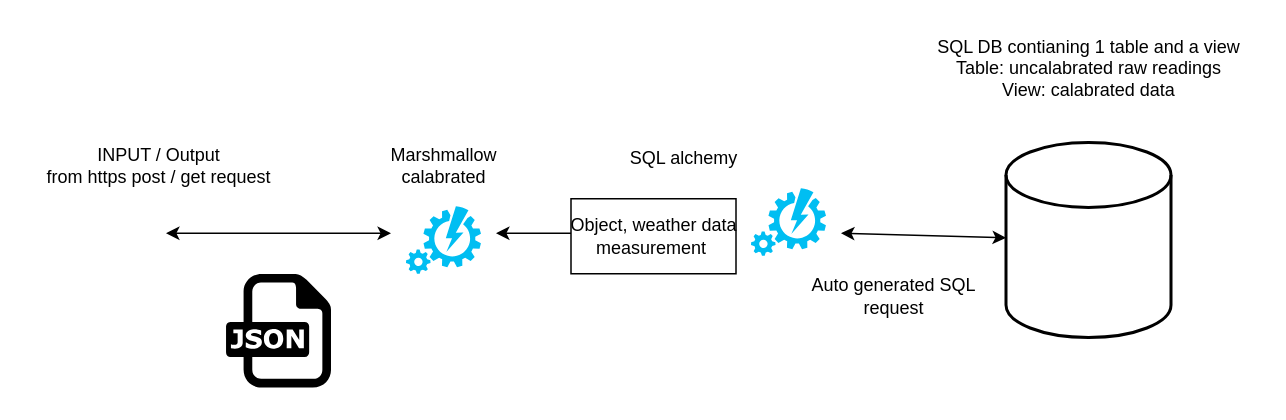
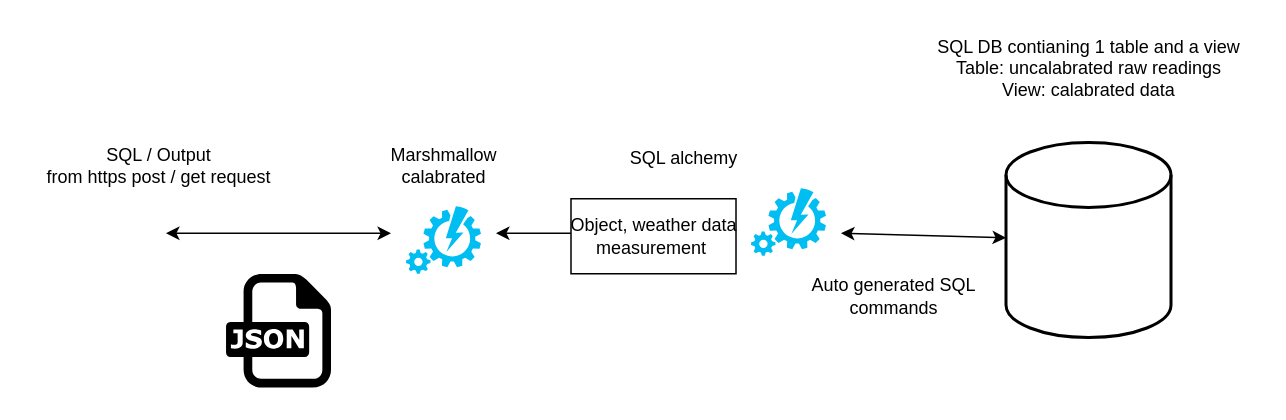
node "INPUT / Output from https post / get request": label "INPUT / Output from https post / get request" -> "SQL / Output from https post / get request"
node "Auto generated SQL request": label "Auto generated SQL request" -> "Auto generated SQL commands"
